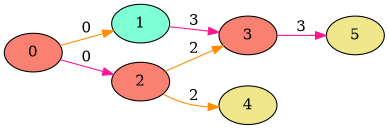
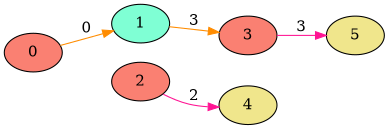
edge "1" -> "3": color deeppink -> darkorange
edge "2" -> "3": removed, label "2"
edge "0" -> "2": removed, label "0"
edge "2" -> "4": color darkorange -> deeppink
